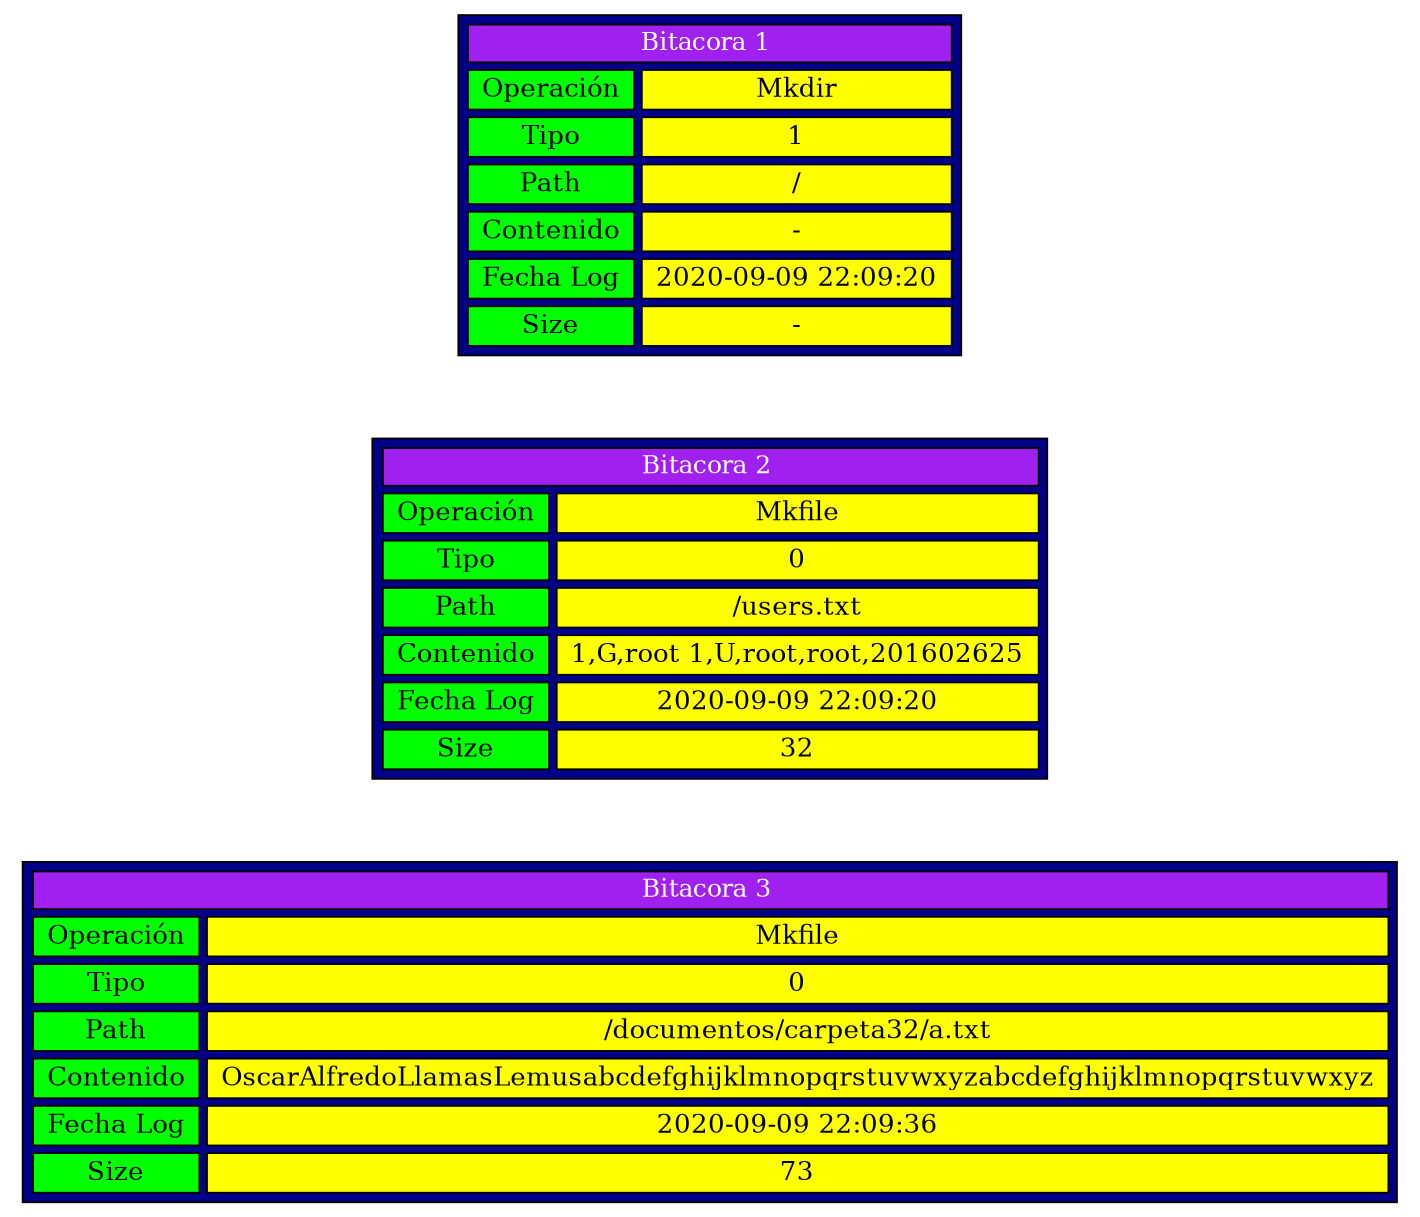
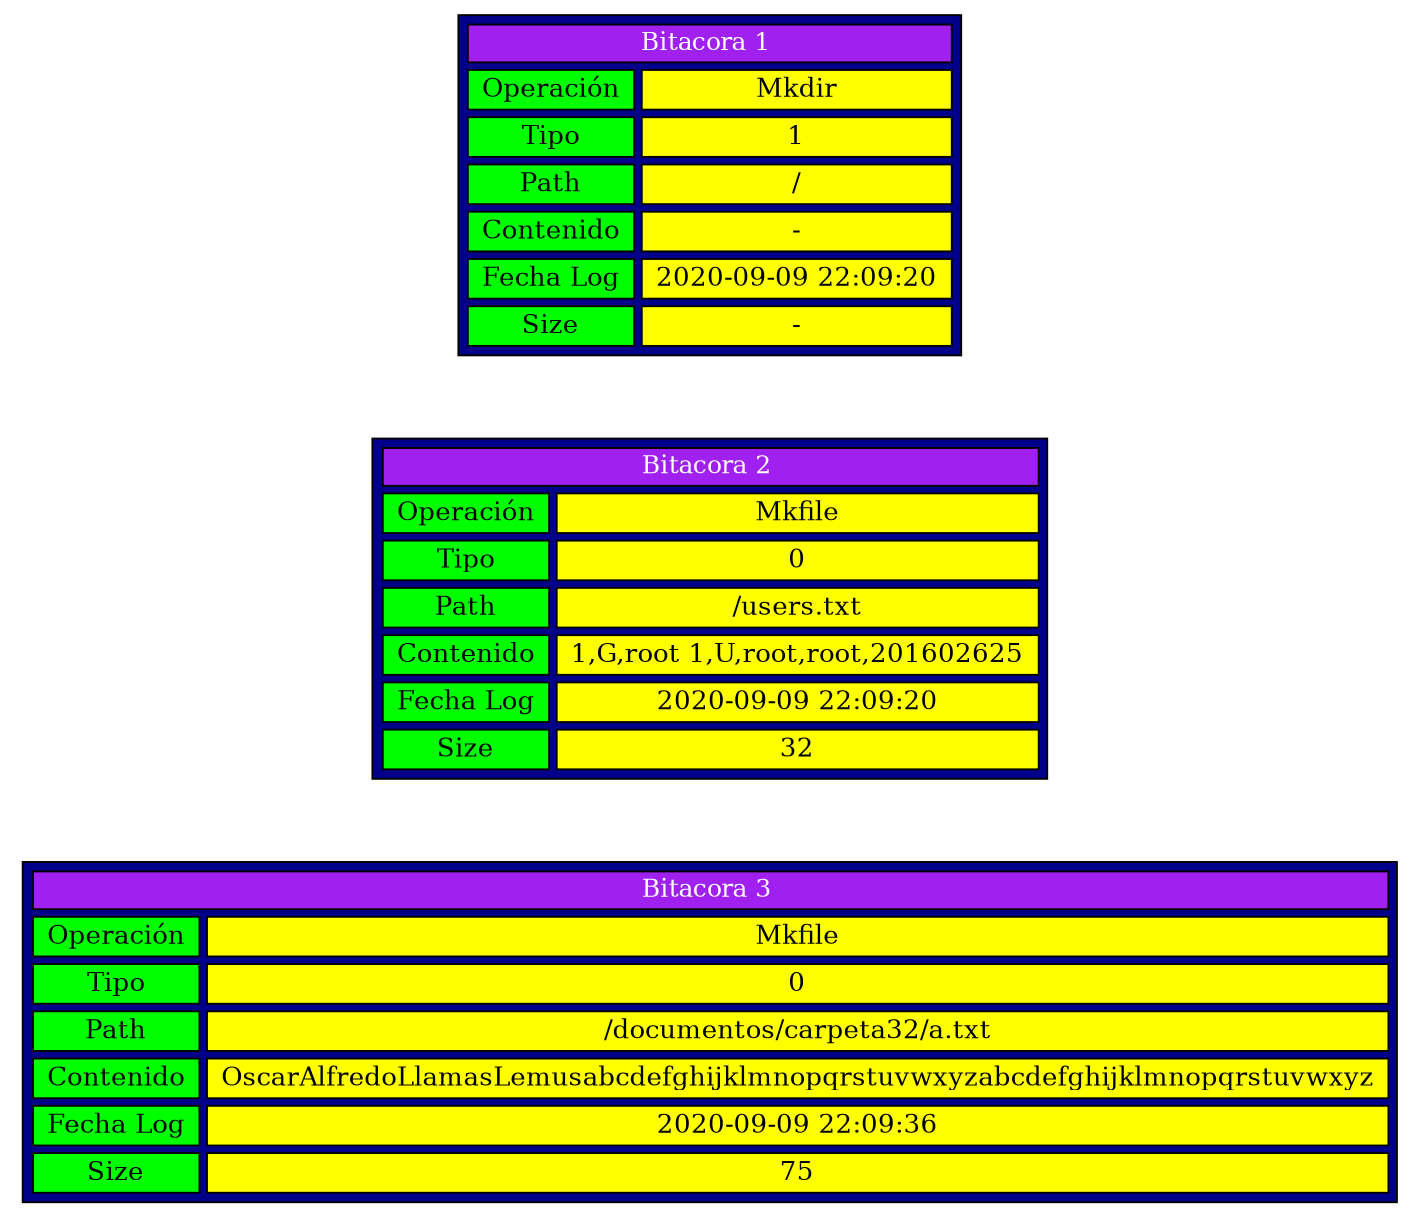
node "Bitacora 3": text "73" -> "75"
